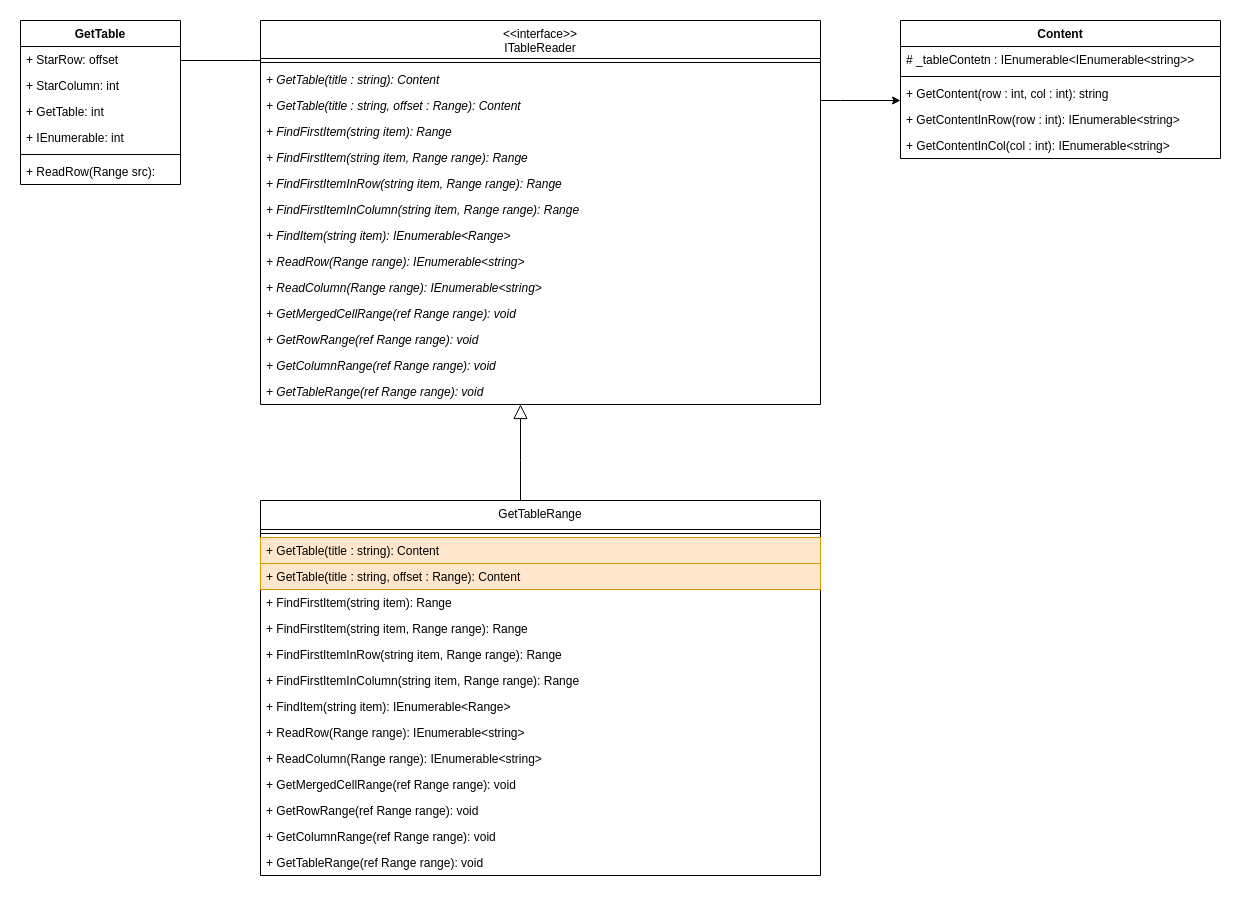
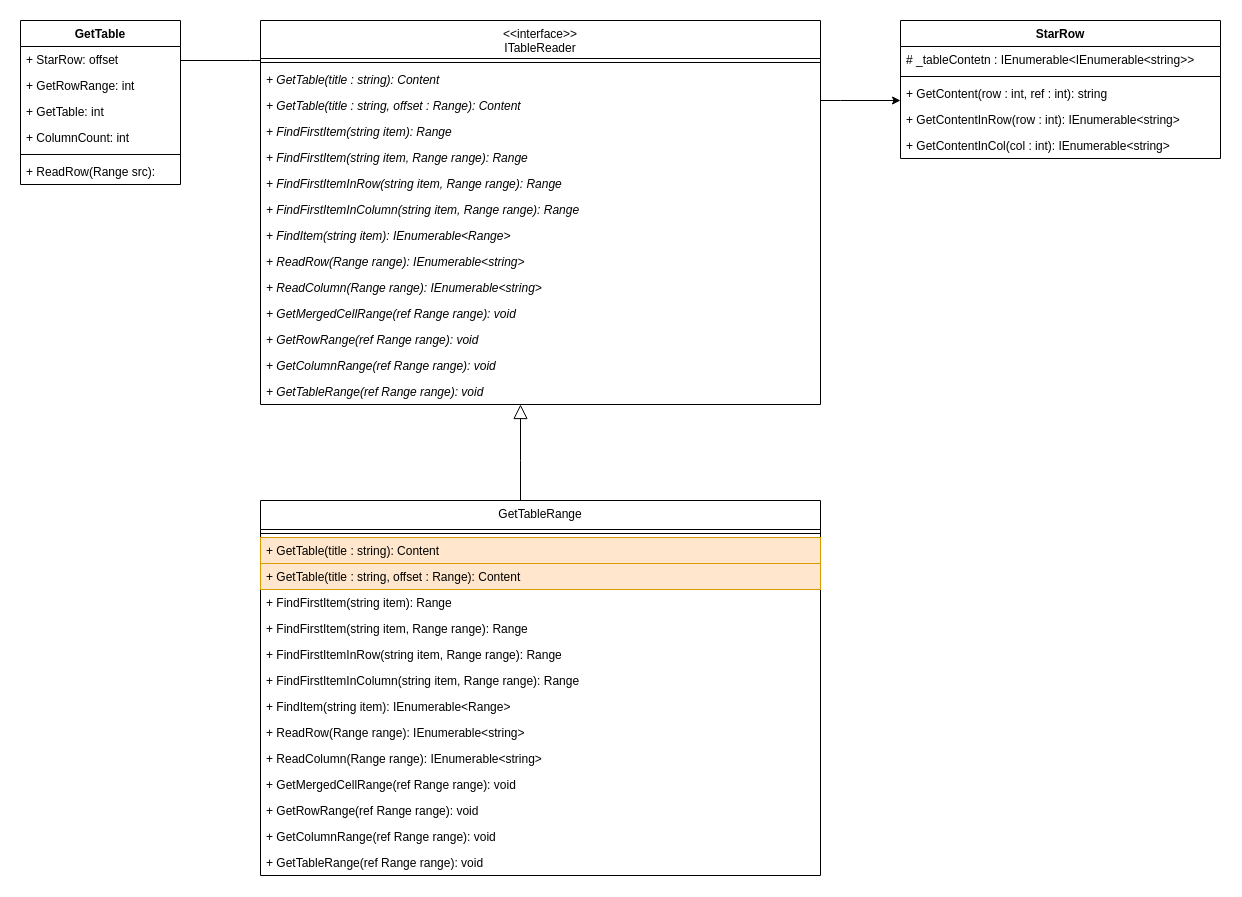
node "Content": label "Content" -> "StarRow"
node "+ StarColumn: int": label "+ StarColumn: int" -> "+ GetRowRange: int"
node "+ GetContent(row : int, col : int): string": label "+ GetContent(row : int, col : int): string" -> "+ GetContent(row : int, ref : int): string"
node "+ IEnumerable: int": label "+ IEnumerable: int" -> "+ ColumnCount: int"
